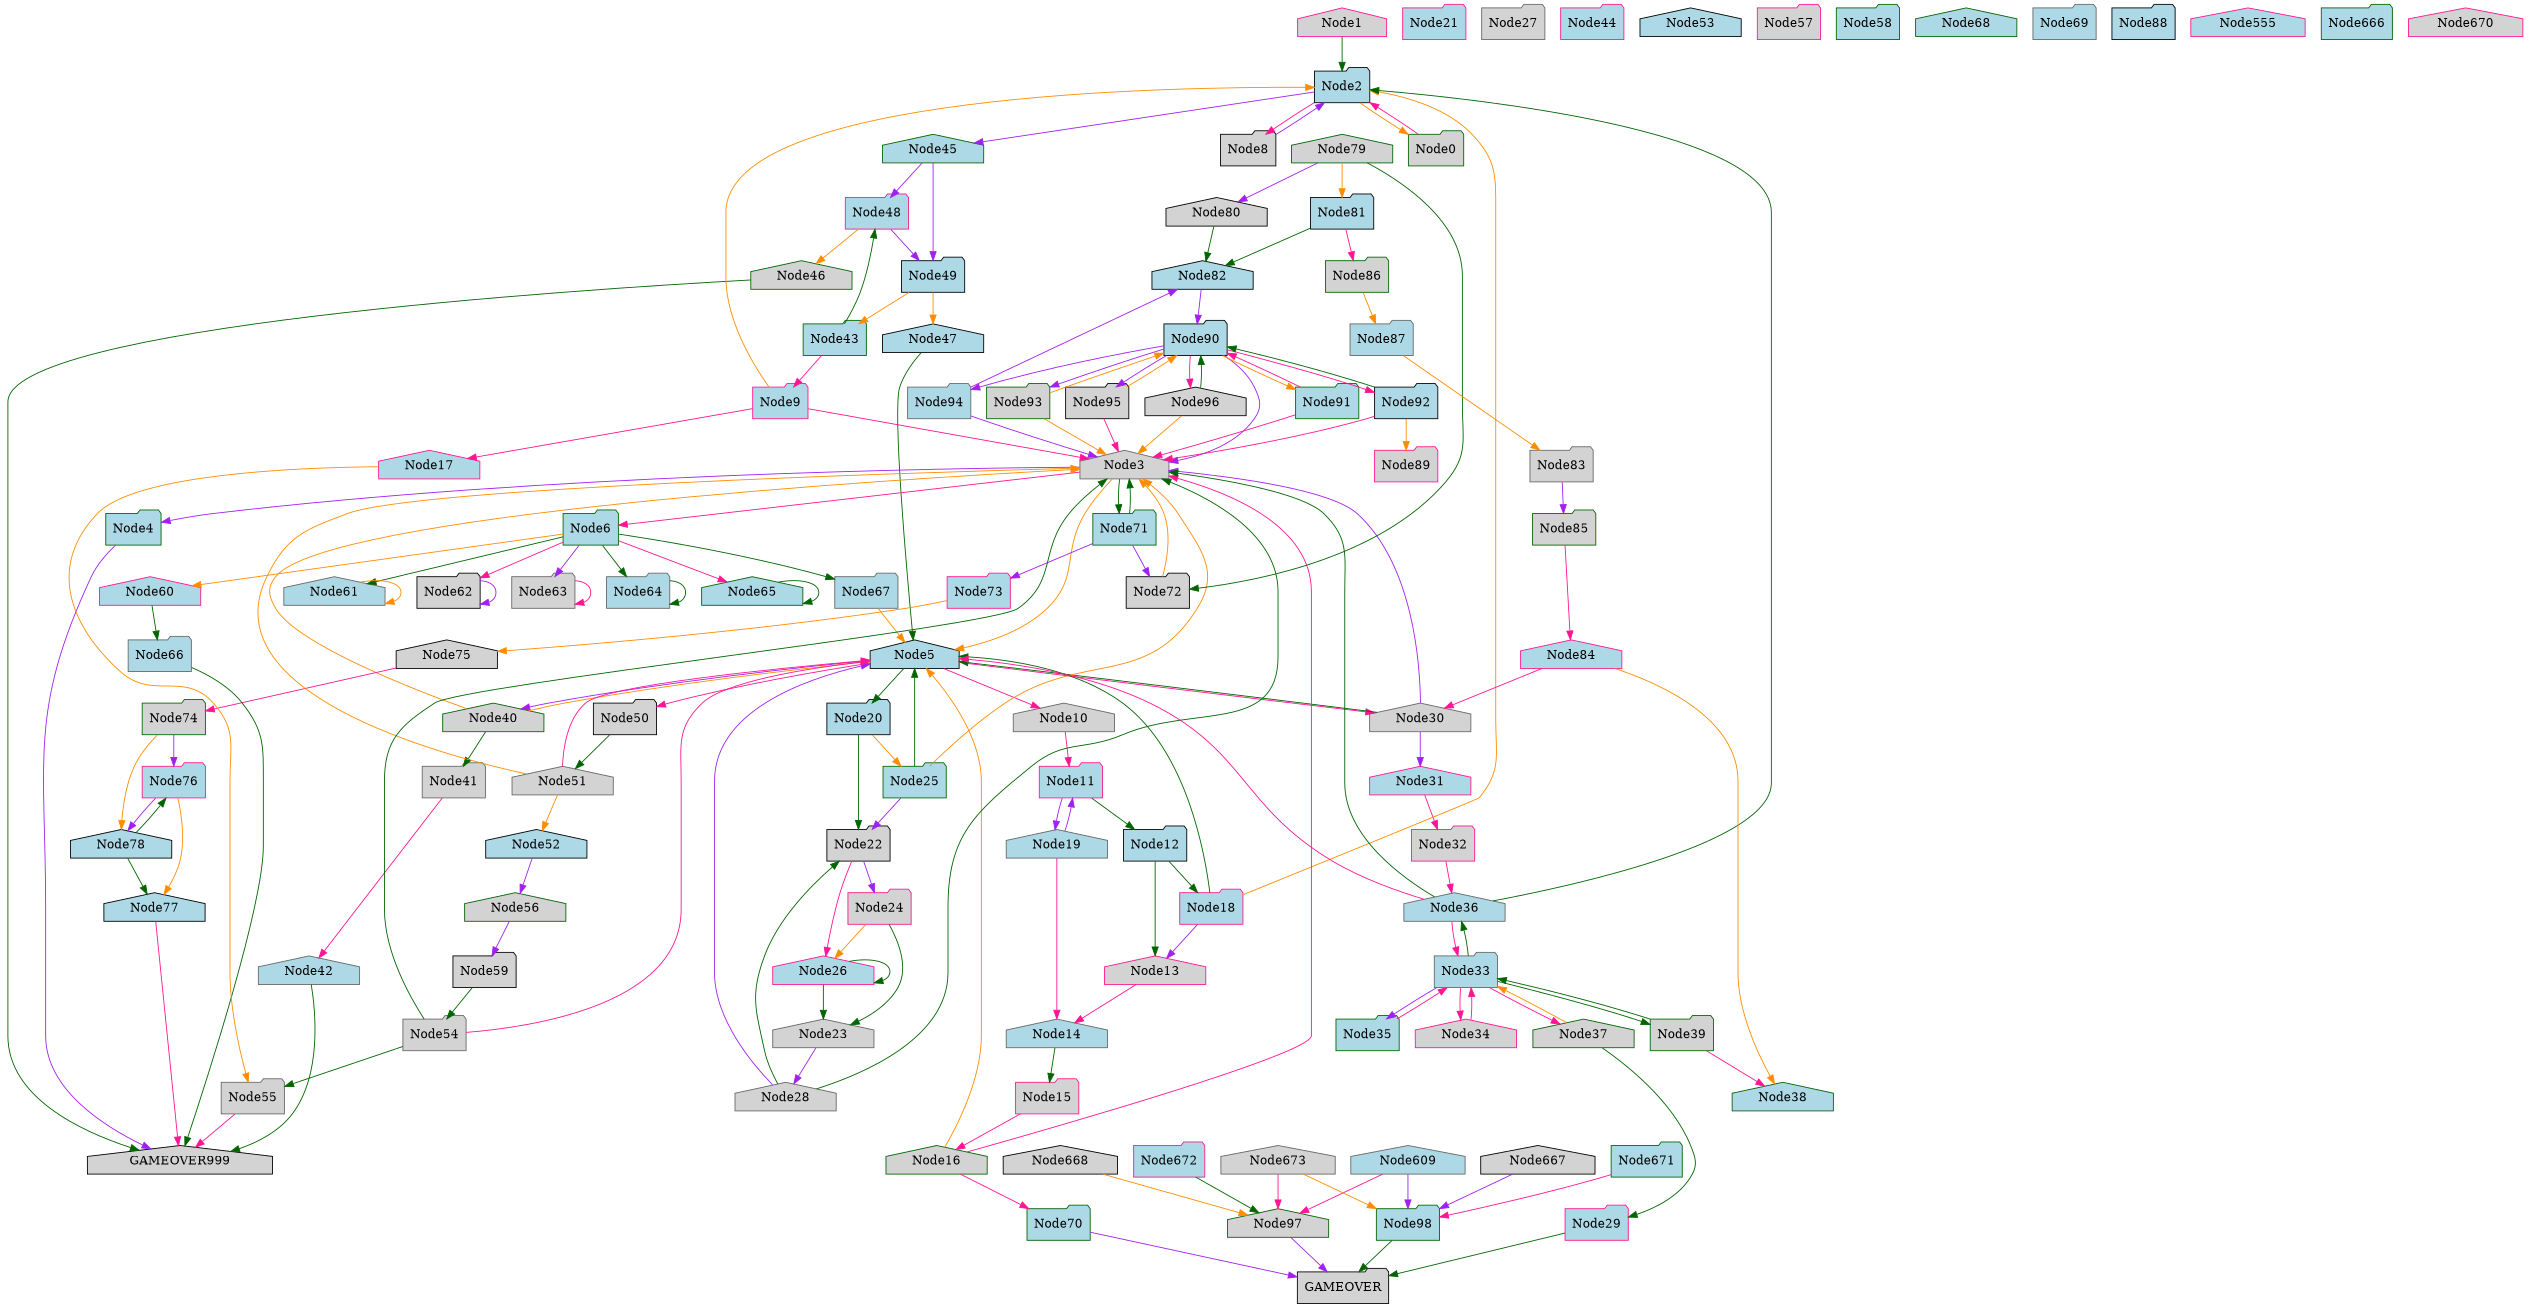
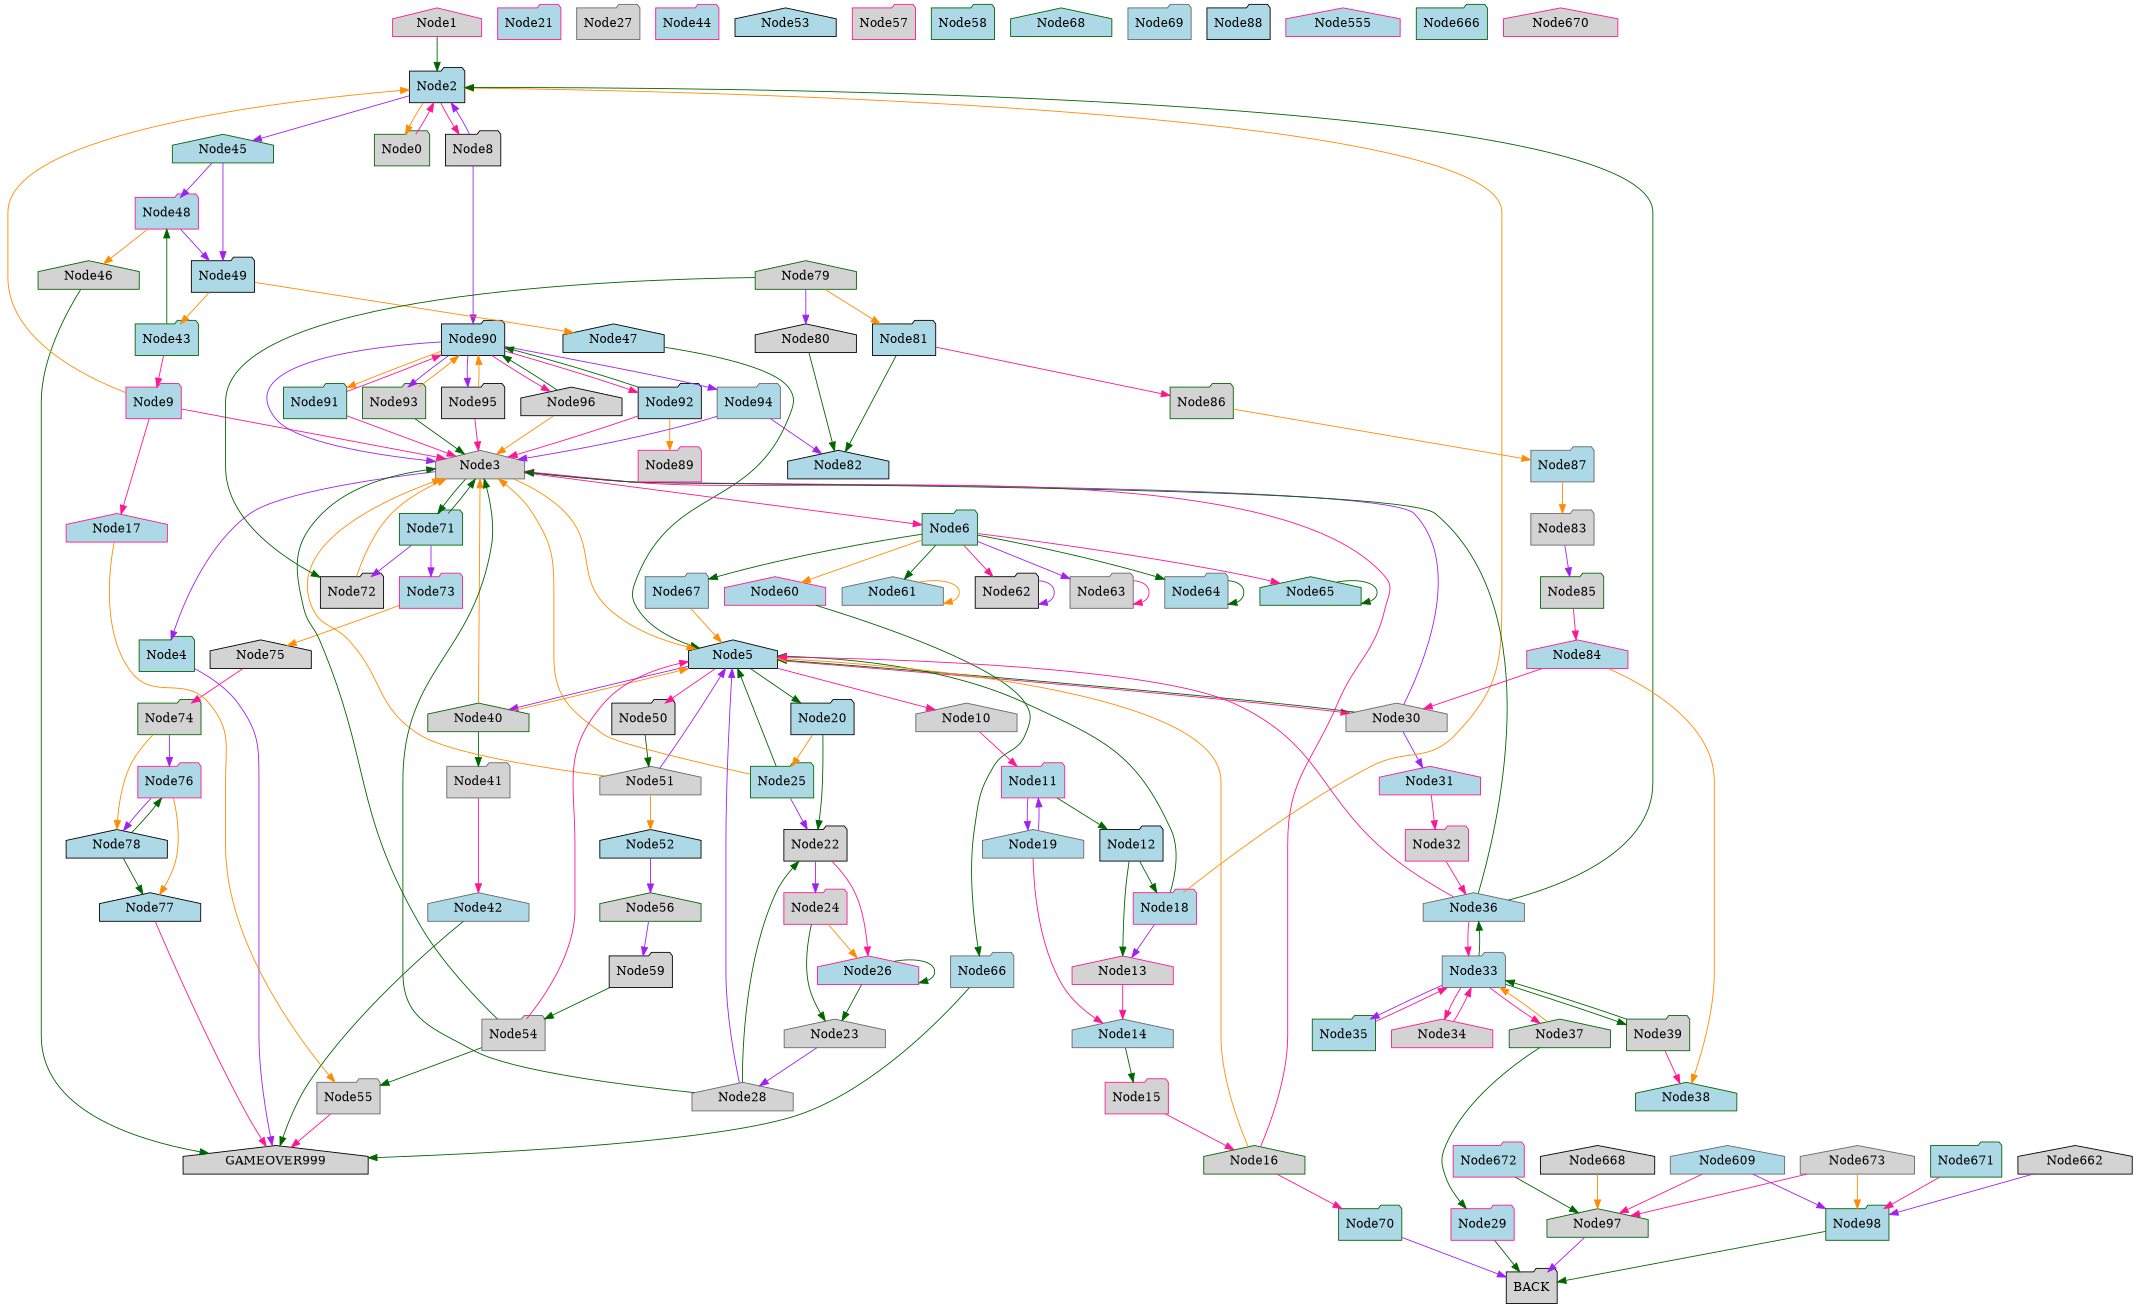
edge "Node82" -> "Node90": now "Node8" -> "Node90"
edge "Node93" -> "Node3": color darkorange -> darkgreen
edge "Node51" -> "Node5": color deeppink -> purple
node "Node667": label "Node667" -> "Node662"
node "GAMEOVER": label "GAMEOVER" -> "BACK"
